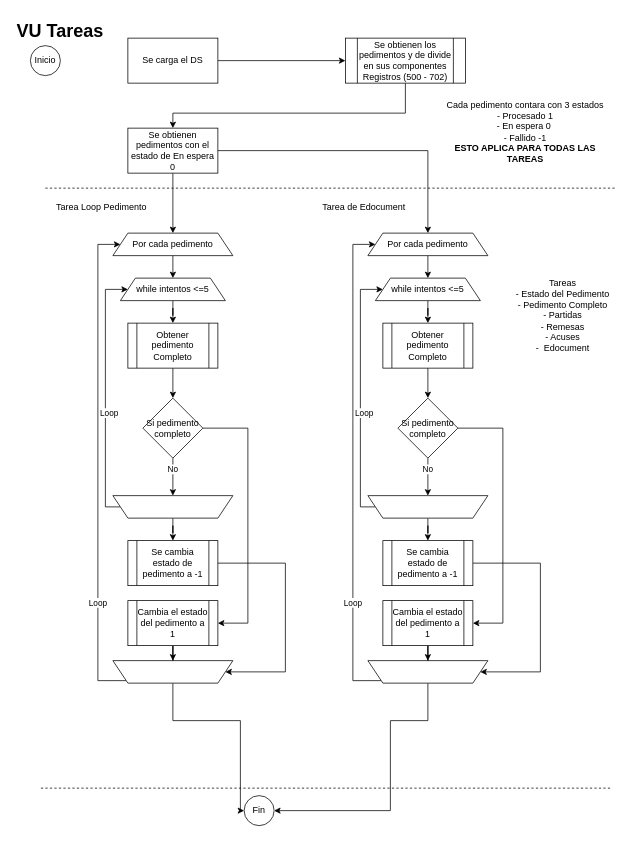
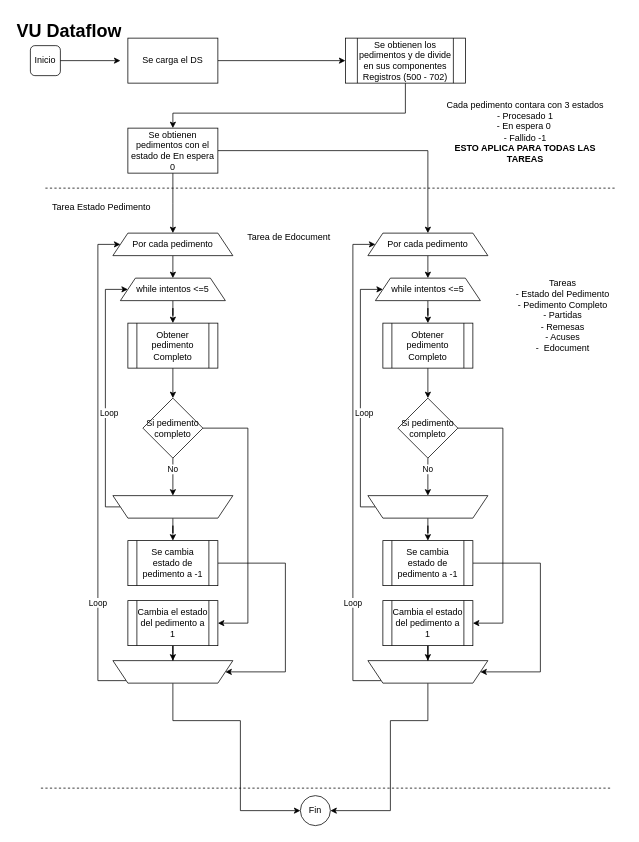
node "VU Tareas": label "VU Tareas" -> "VU Dataflow"
node "Inicio": shape ellipse -> rounded rectangle
edge "Inicio" -> "Se carga el DS": added
node "Tarea Loop Pedimento": label "Tarea Loop Pedimento" -> "Tarea Estado Pedimento"
node "Tarea de Edocument": moved (364, 207) -> (289, 237)
node "Fin": moved (259, 810) -> (315, 810)
